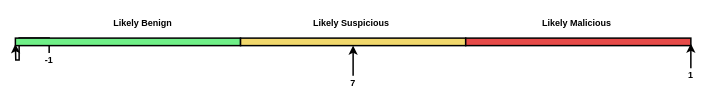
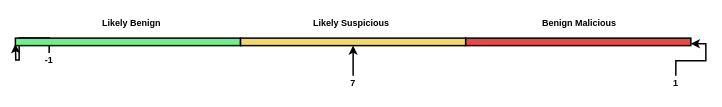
node "Likely Benign": moved (143, 23) -> (132, 23)
node "Likely Malicious": label "Likely Malicious" -> "Benign Malicious"
node "1": moved (690, 75) -> (675, 83)
